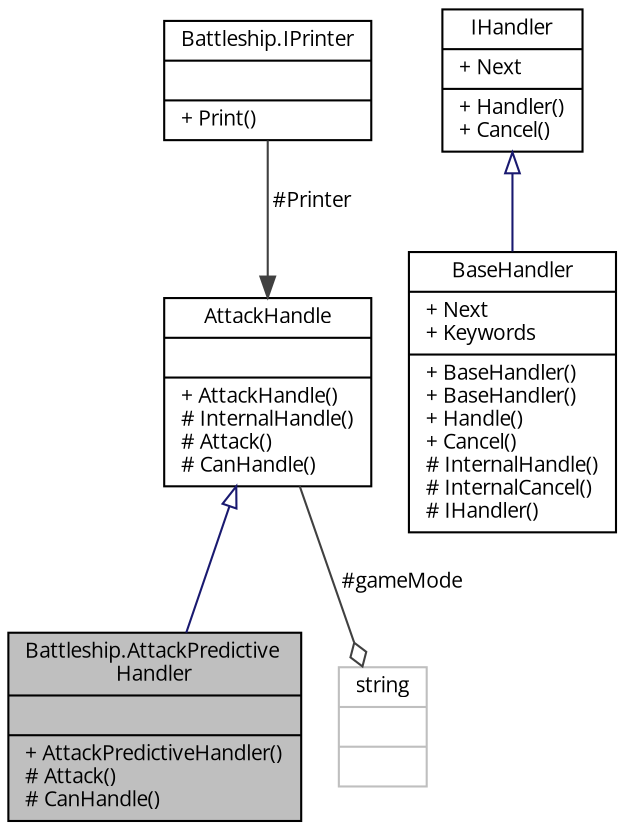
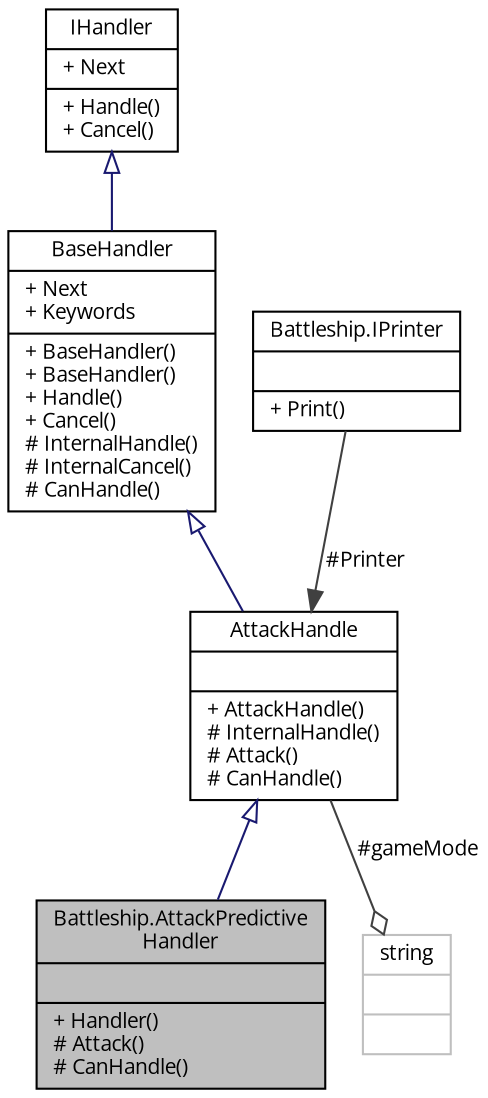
node "IHandler": text "+ Handler()" -> "+ Handle()"
node "BaseHandler": text "# IHandler()" -> "# CanHandle()"
edge "AttackHandle" -> "BaseHandler": added
node "Battleship.AttackPredictive": text "+ AttackPredictiveHandler()" -> "+ Handler()"
